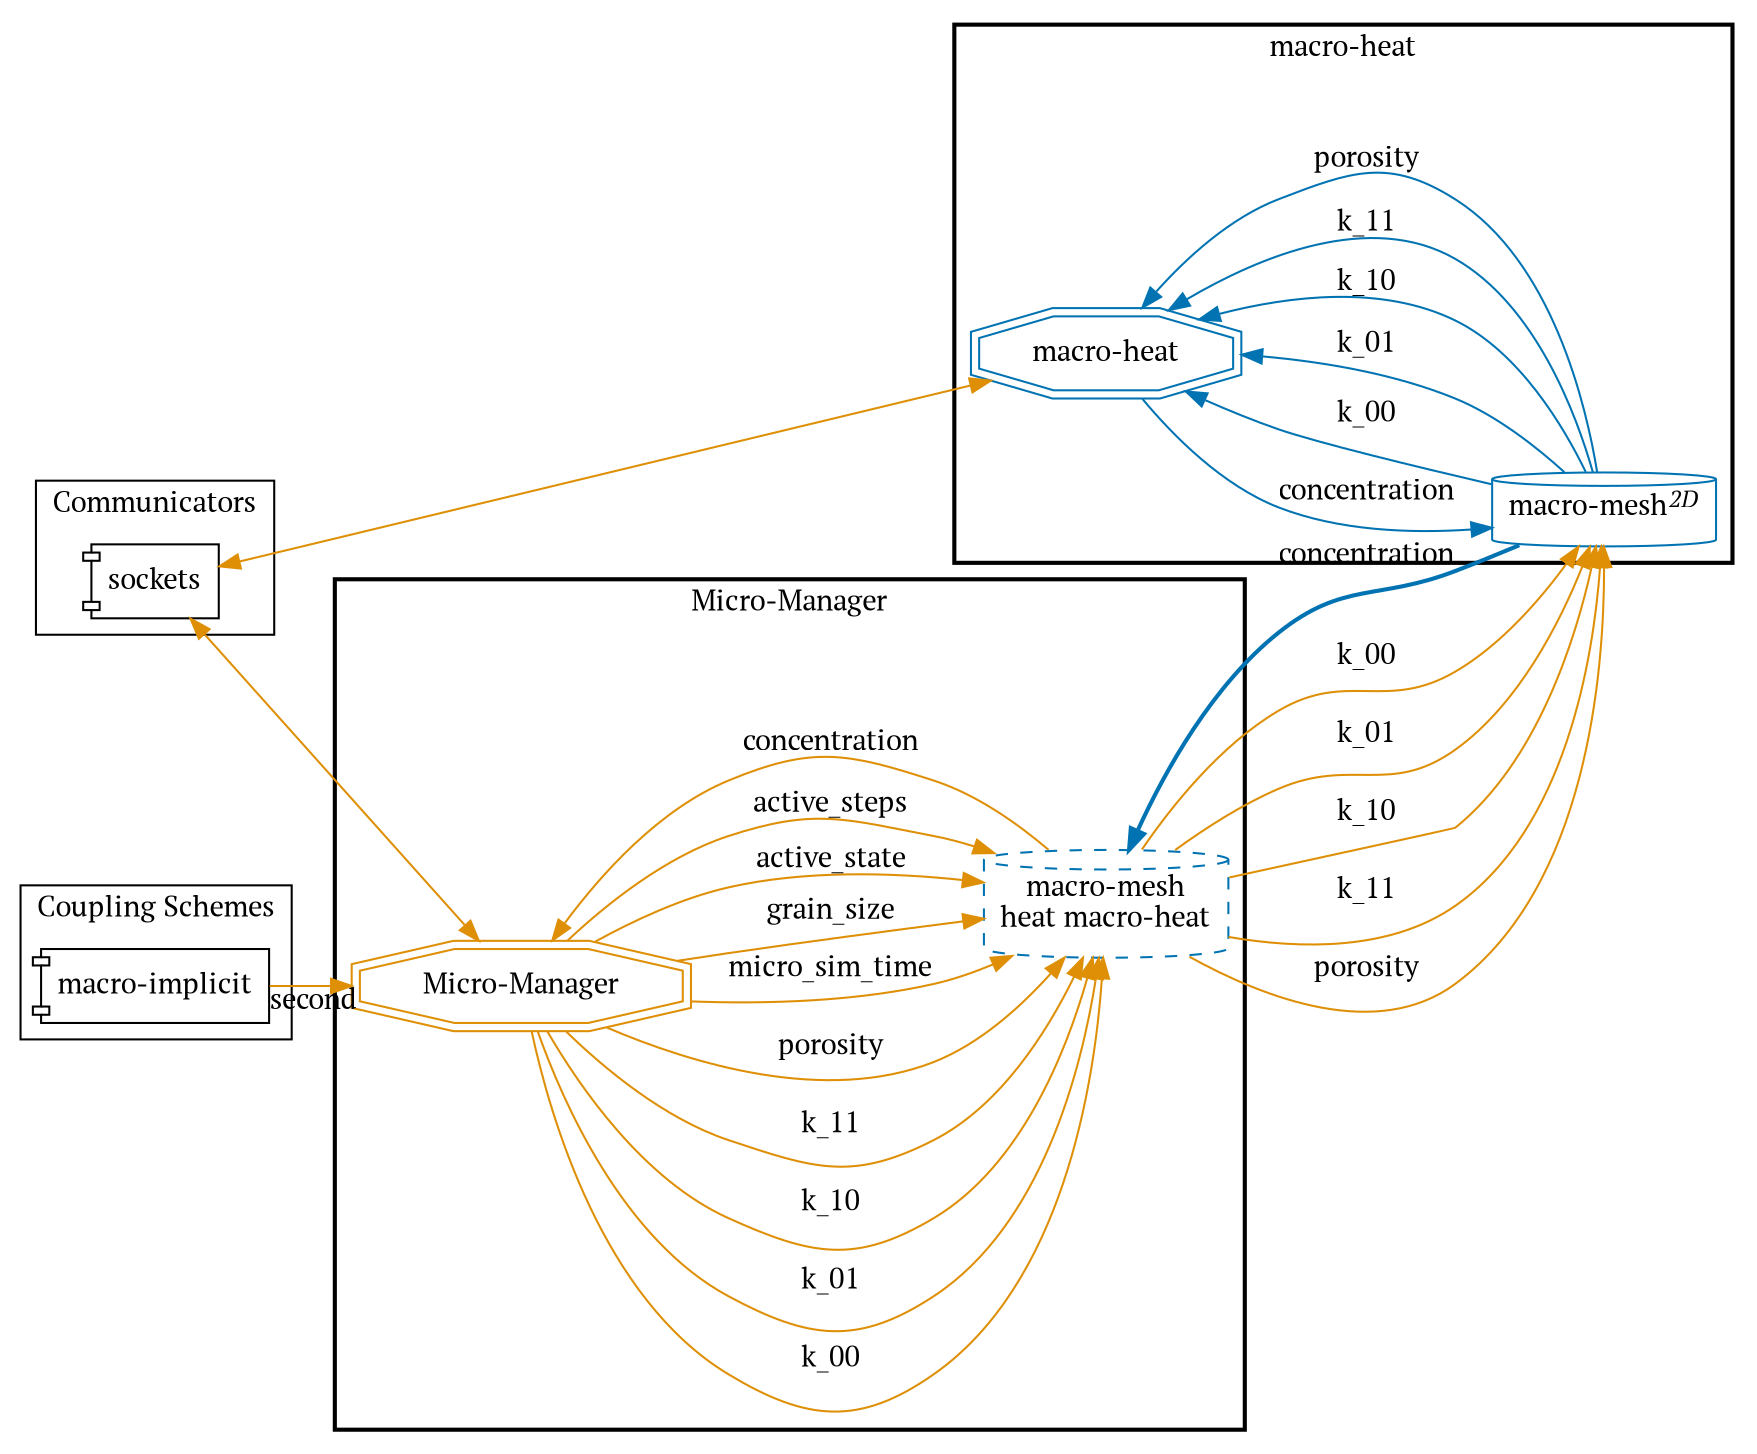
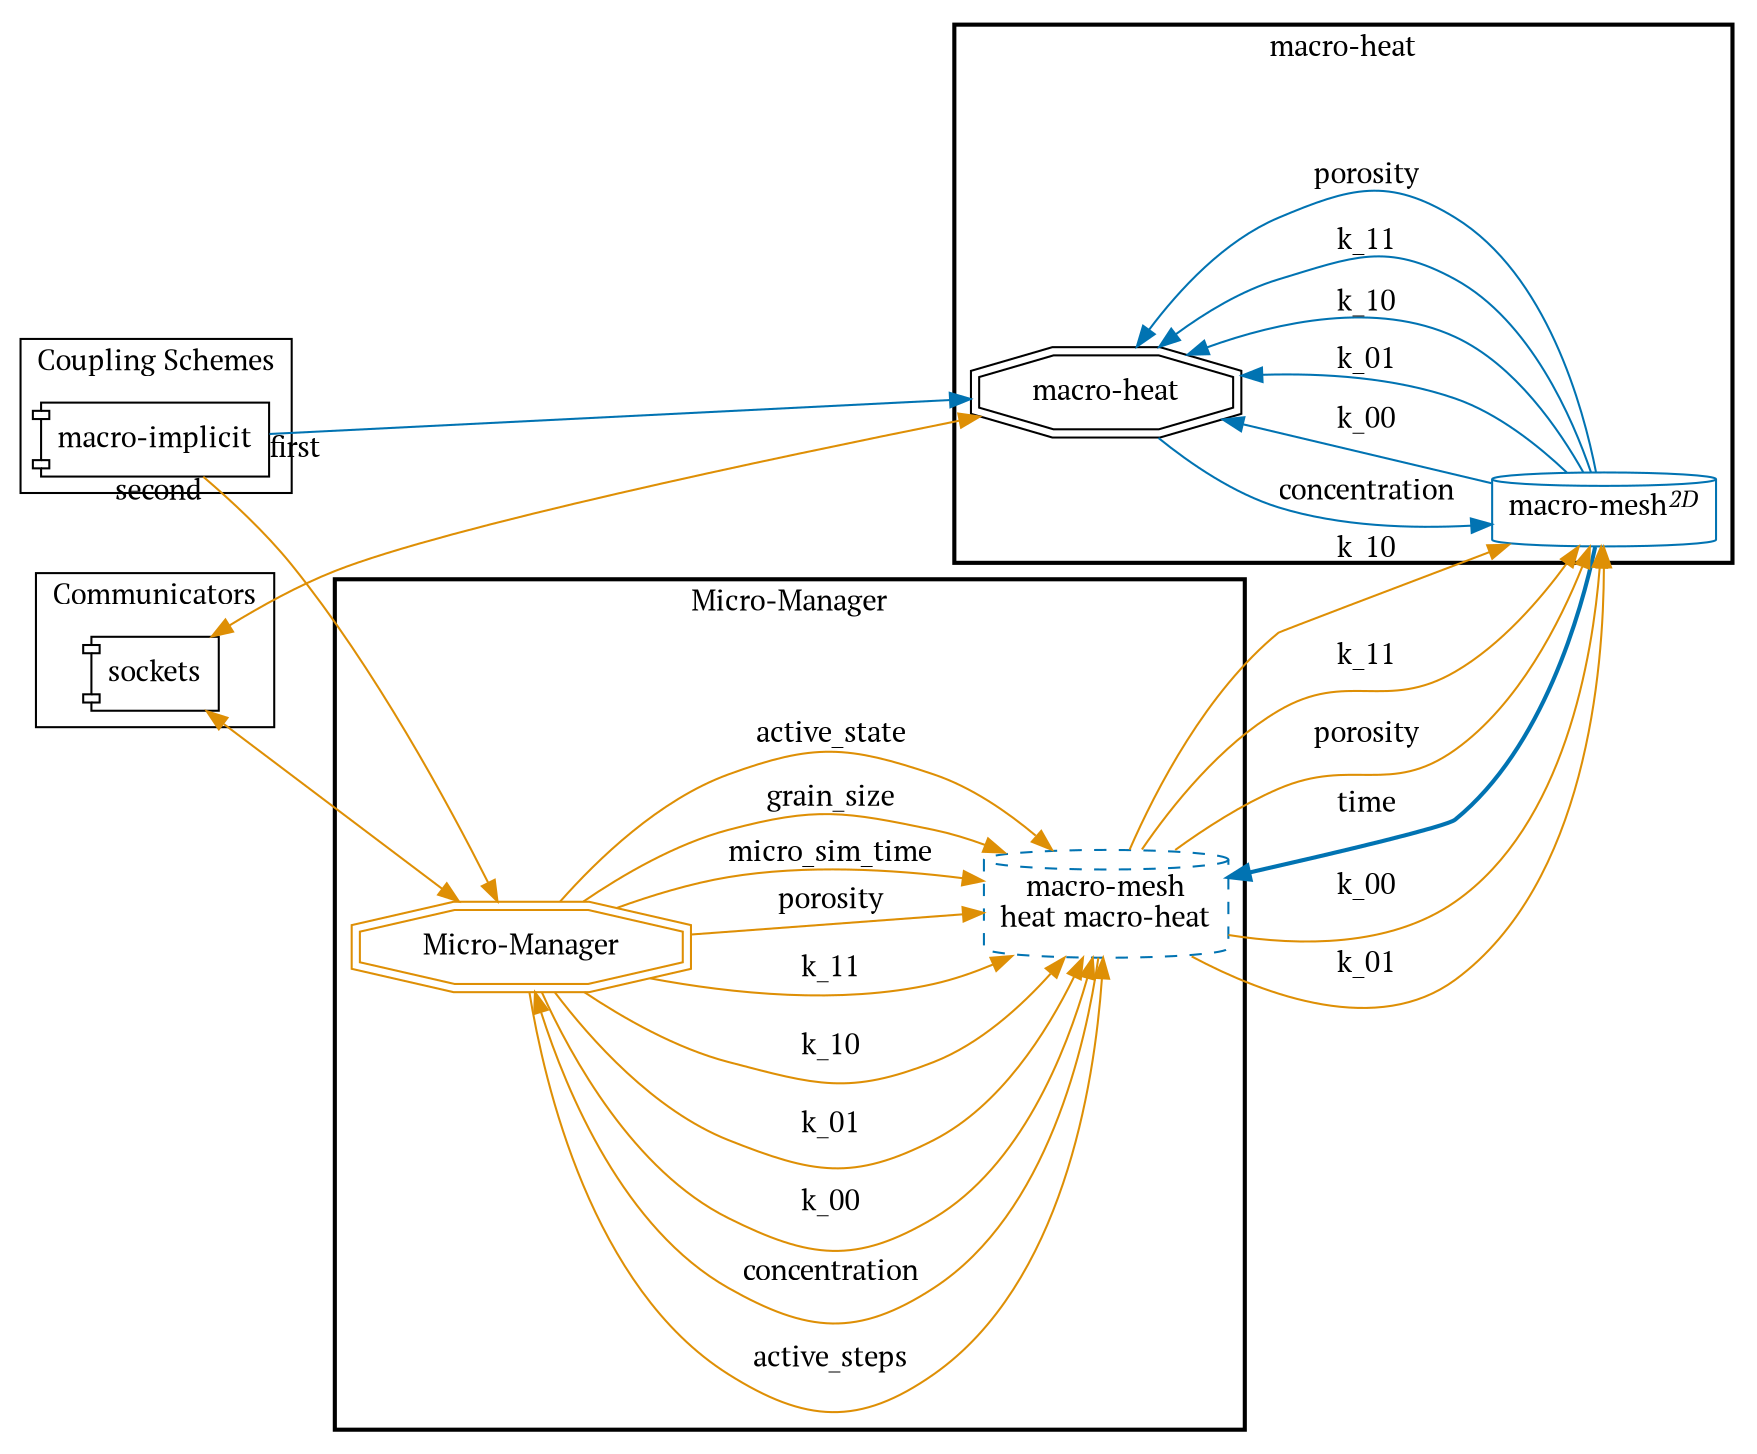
node "macro-heat": color #0173b2 -> black
edge "macro-implicit" -> "macro-heat": added
edge "macro-mesh" -> "macro-mesh heat macro-heat": label "concentration" -> "time"
